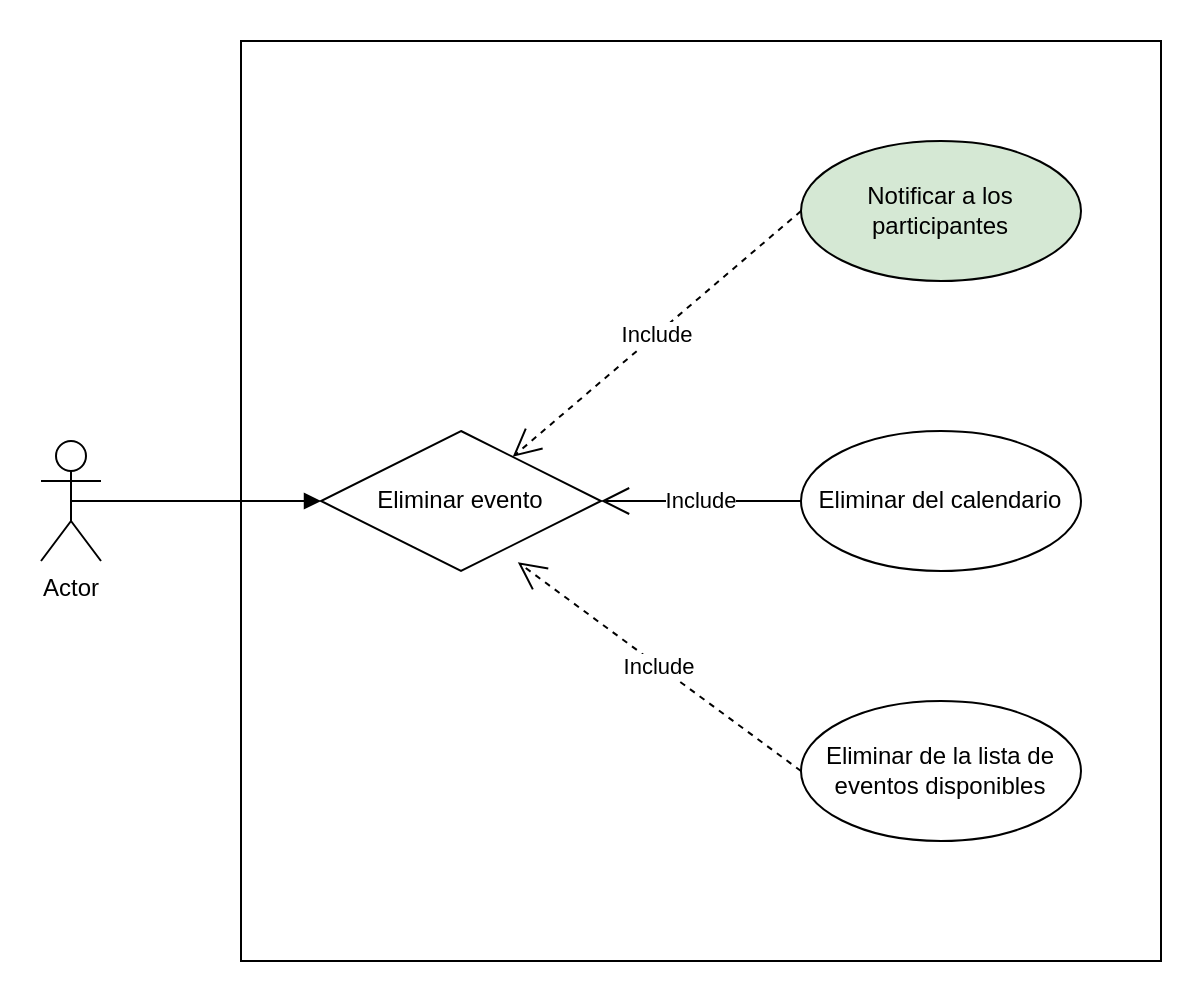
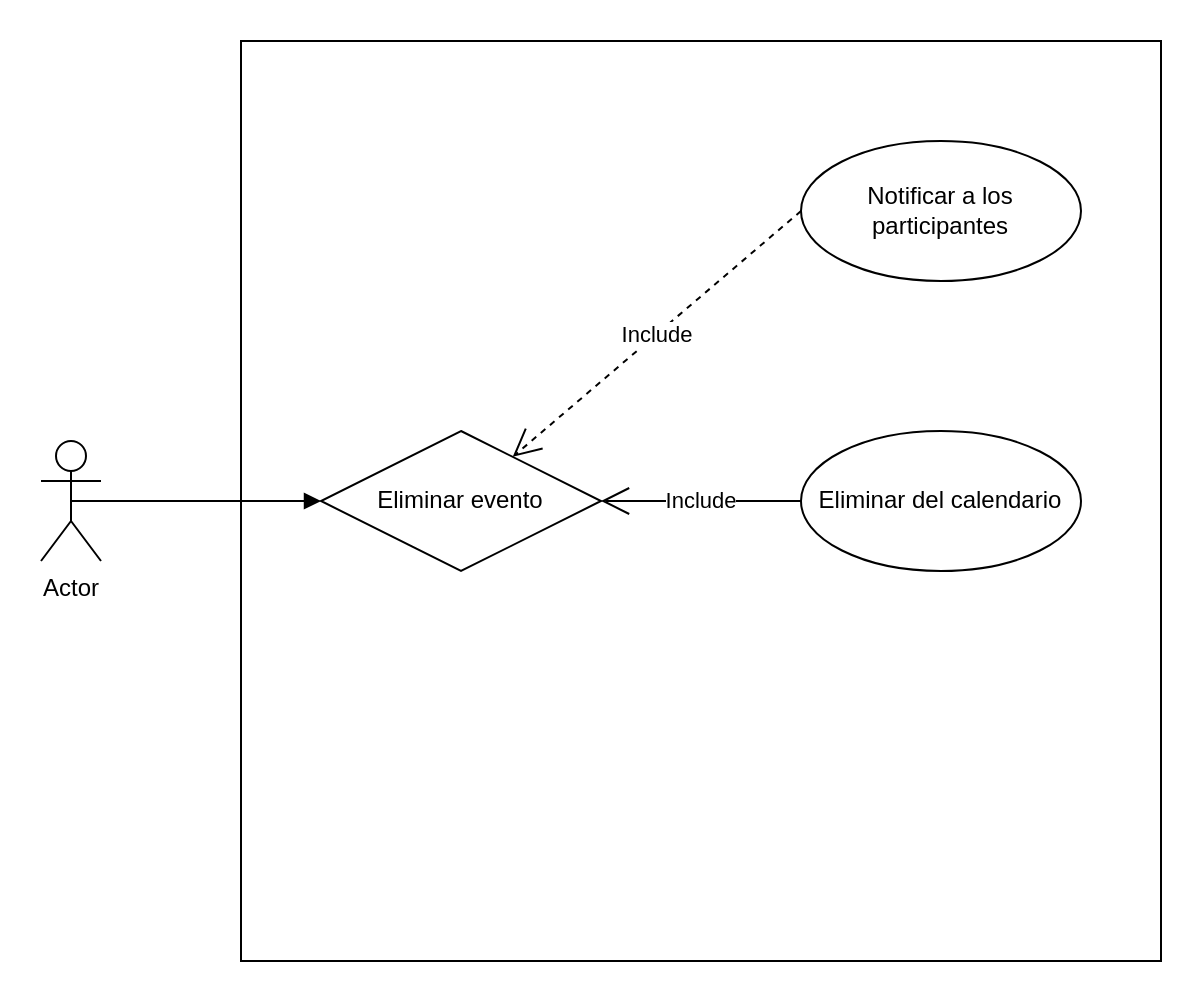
node "Notificar a los participantes": fillcolor #d5e8d4 -> #ffffff
edge "Eliminar de la lista de eventos disponibles" -> "Eliminar evento": removed, label "Include"
node "Eliminar de la lista de eventos disponibles": removed
